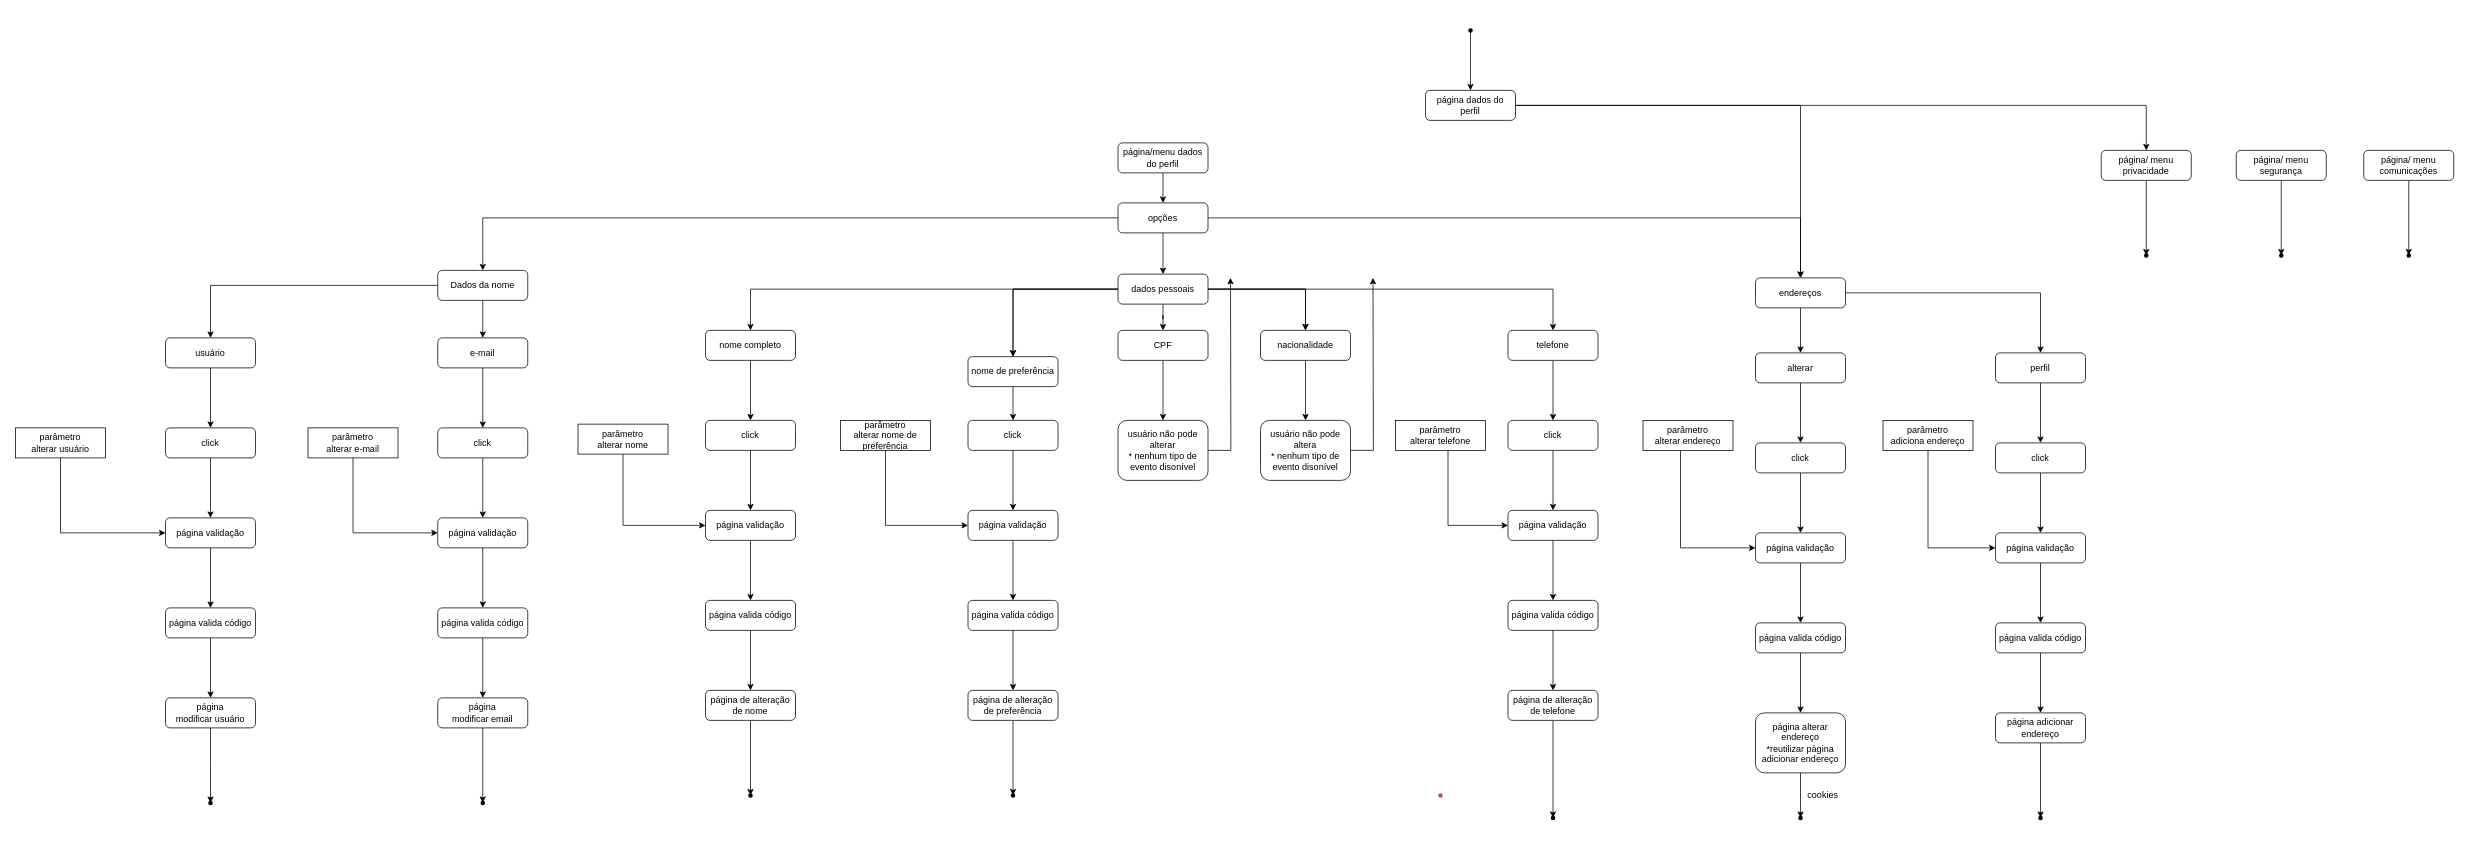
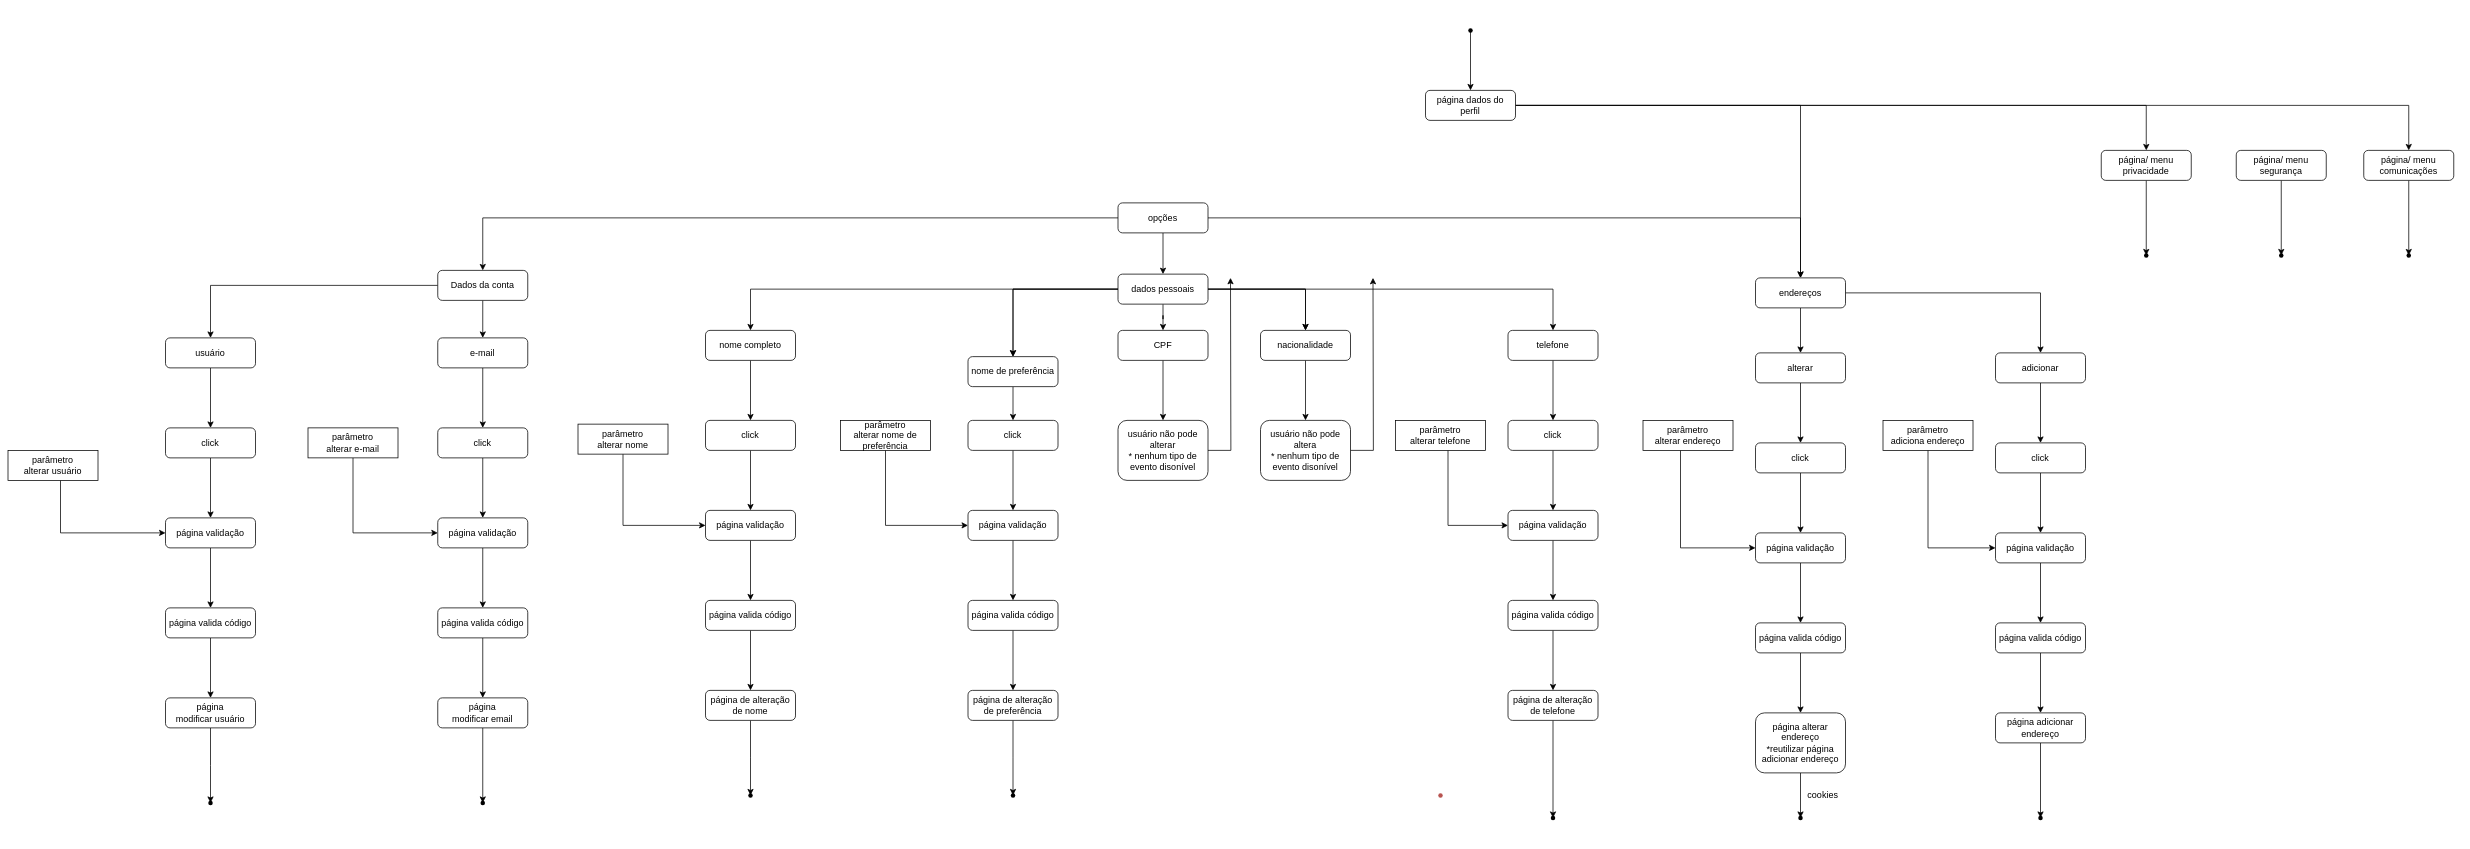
edge "página dados do perfil" -> "página/ menu comunicações": added
node "página/menu dados do perfil": removed
edge "página/menu dados do perfil" -> "opções": removed
node "Dados da nome": label "Dados da nome" -> "Dados da conta"
node "perfil": label "perfil" -> "adicionar"
node "parâmetro alterar usuário": moved (60, 443) -> (53, 465)
